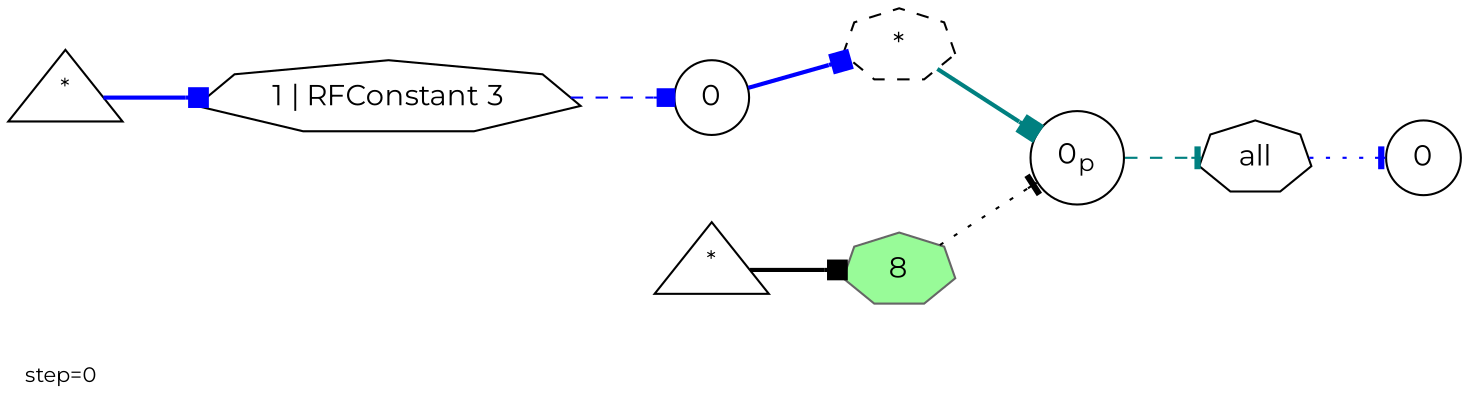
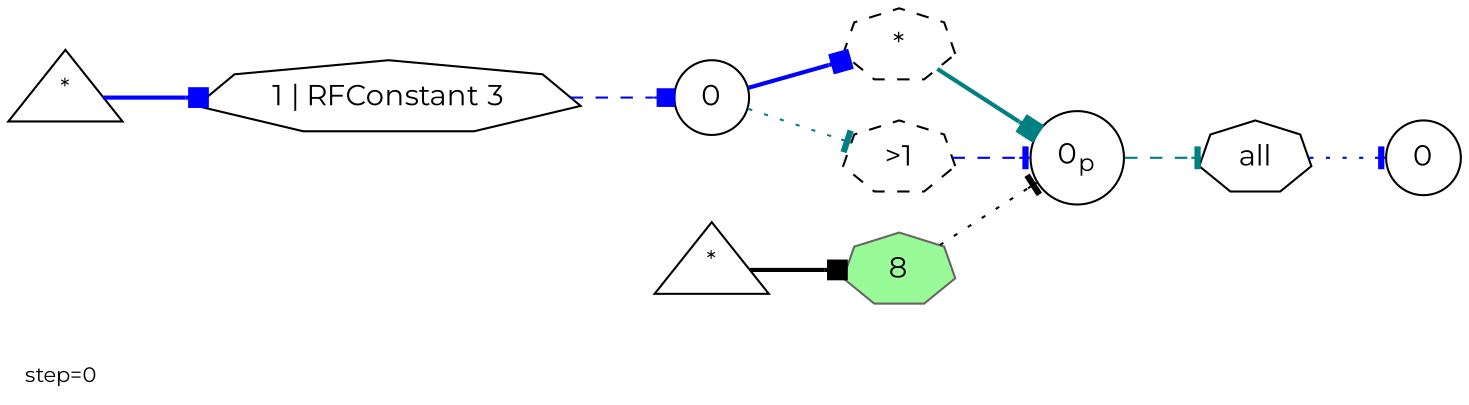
node ">1": added
